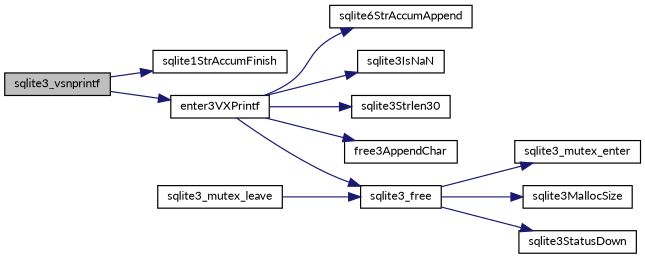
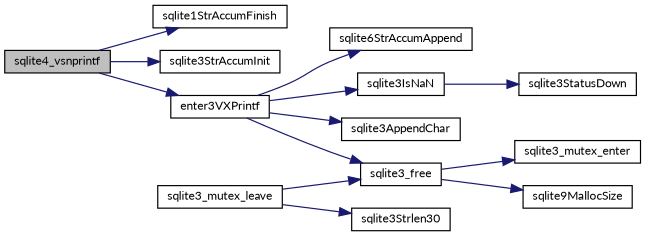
node "sqlite3StrAccumInit": added
node "sqlite3_vsnprintf": label "sqlite3_vsnprintf" -> "sqlite4_vsnprintf"
edge "enter3VXPrintf" -> "sqlite3Strlen30": now "sqlite3_mutex_leave" -> "sqlite3Strlen30"
node "free3AppendChar": label "free3AppendChar" -> "sqlite3AppendChar"
node "sqlite3MallocSize": label "sqlite3MallocSize" -> "sqlite9MallocSize"
edge "sqlite3_free" -> "sqlite3StatusDown": now "sqlite3IsNaN" -> "sqlite3StatusDown"
